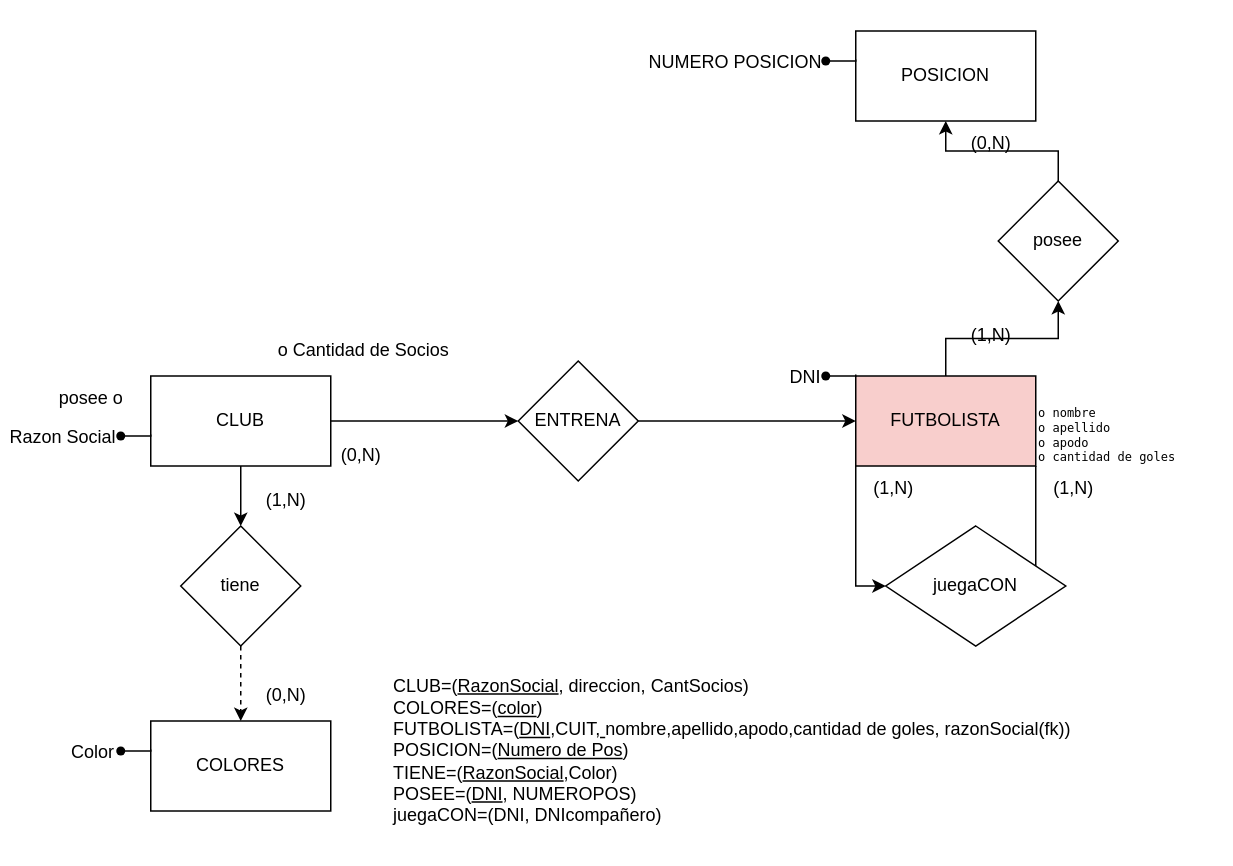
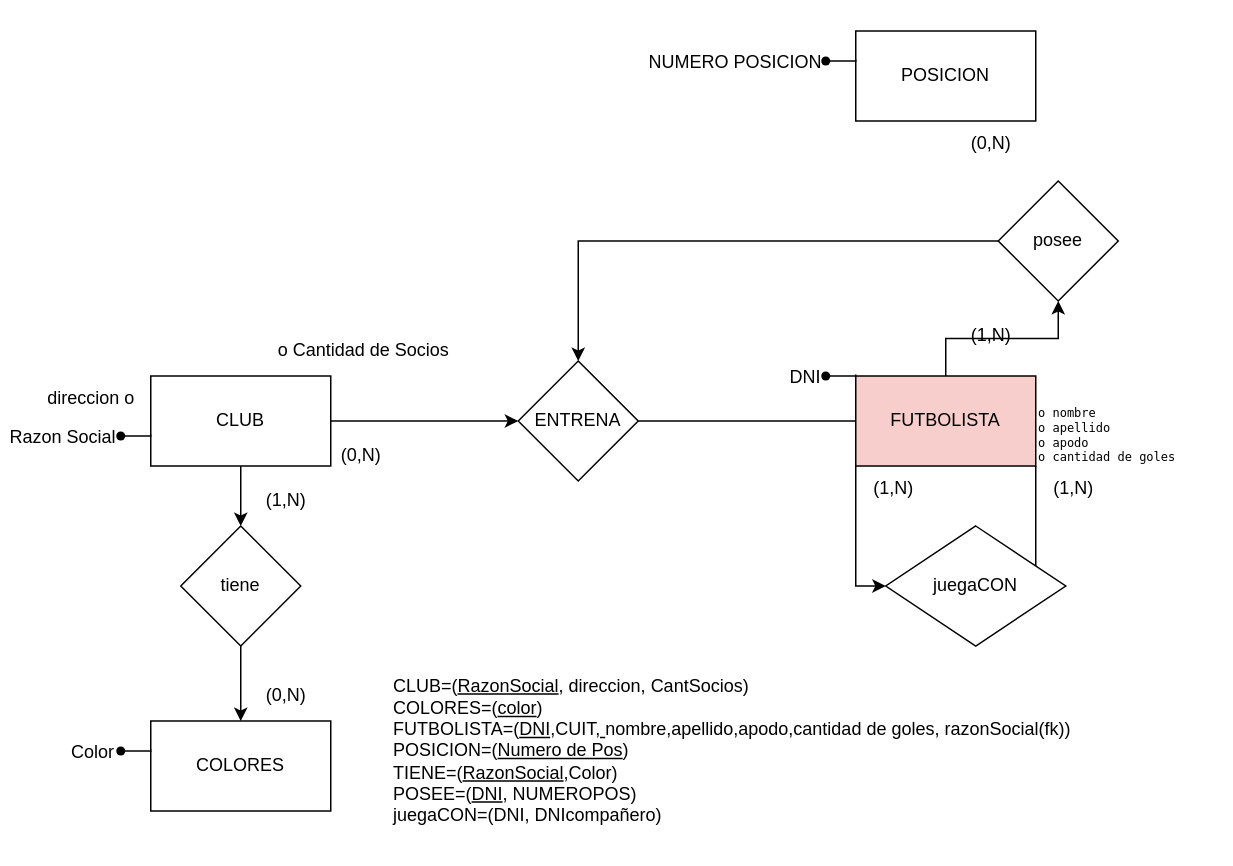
edge "posee" -> "POSICION": now "posee" -> "ENTRENA"
node "posee o": label "posee o" -> "direccion o"
edge "ENTRENA" -> "FUTBOLISTA": arrowhead classic -> none
edge "tiene" -> "COLORES": style dashed -> solid
